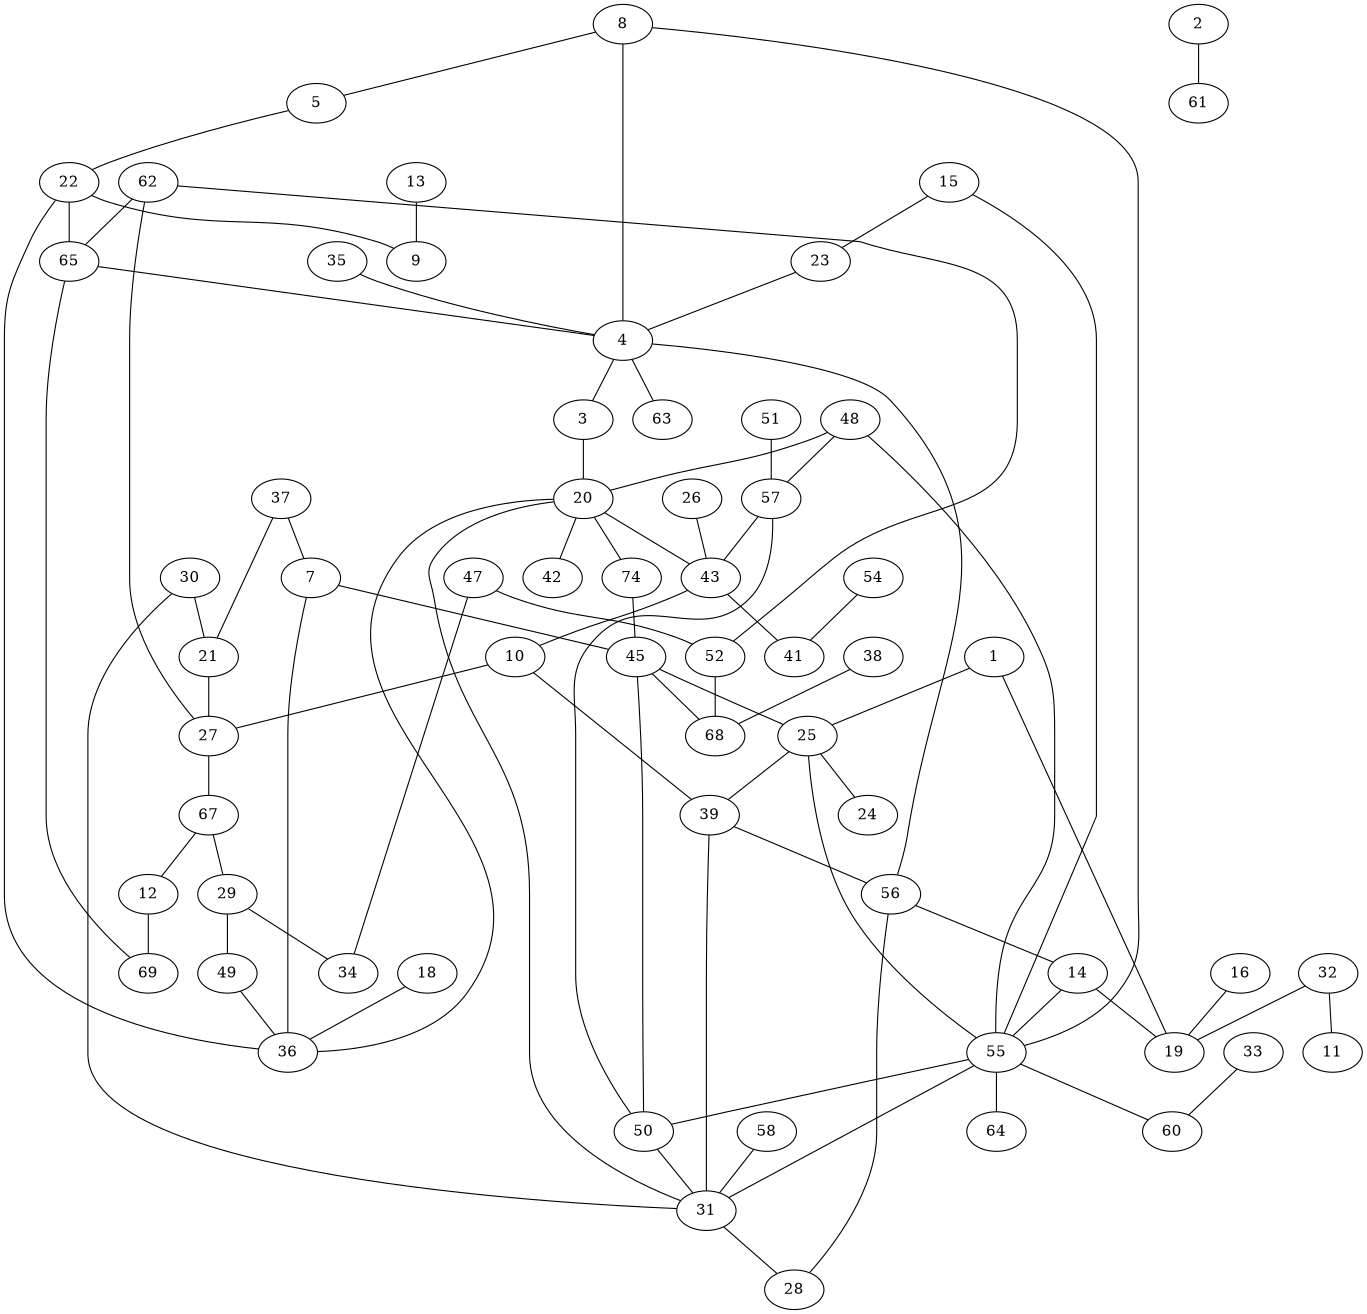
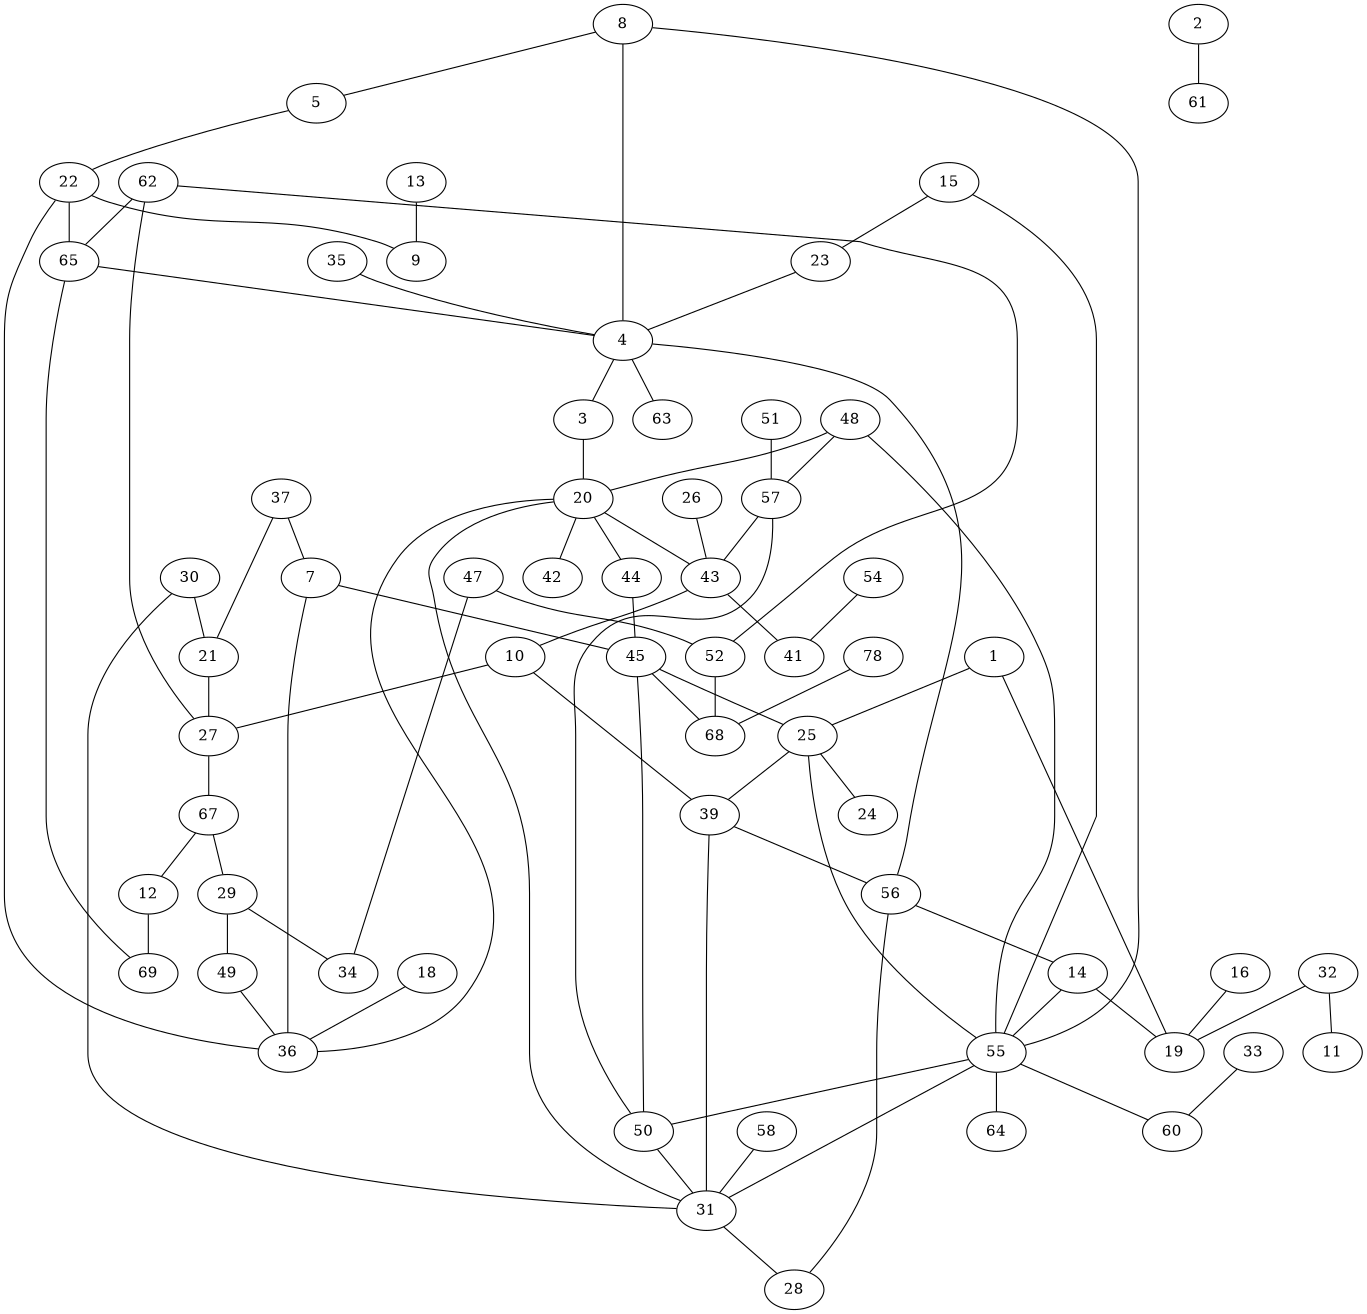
node "74": label "74" -> "44"
node "38": label "38" -> "78"
